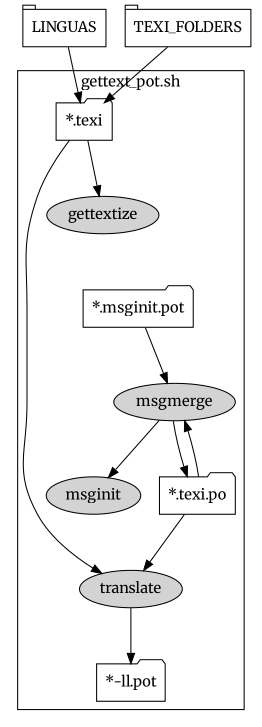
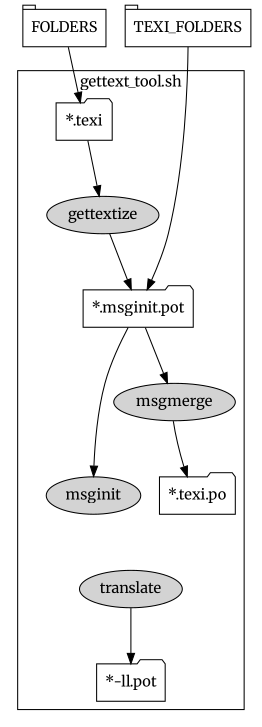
node "LINGUAS": label "LINGUAS" -> "FOLDERS"
edge "TEXI_FOLDERS" -> "*.texi": now "TEXI_FOLDERS" -> "*.msginit.pot"
cluster "gettext_pot.sh": label "gettext_pot.sh" -> "gettext_tool.sh"
edge "gettextize" -> "*.msginit.pot": added
edge "*.texi" -> "translate": removed
edge "msgmerge" -> "msginit": now "*.msginit.pot" -> "msginit"
edge "*.texi.po" -> "msgmerge": removed
edge "*.texi.po" -> "translate": removed
